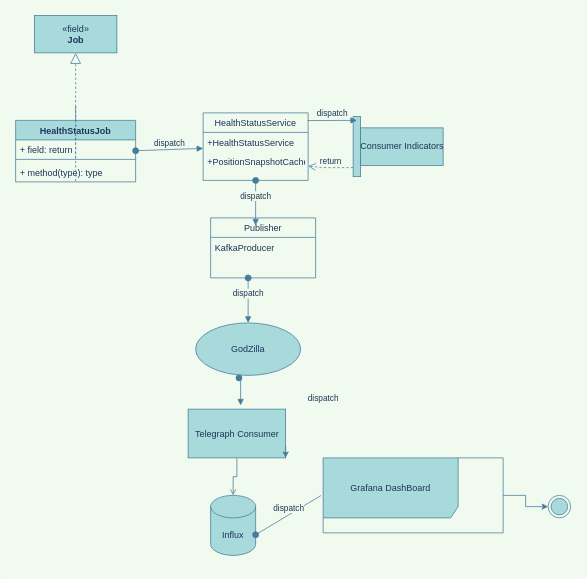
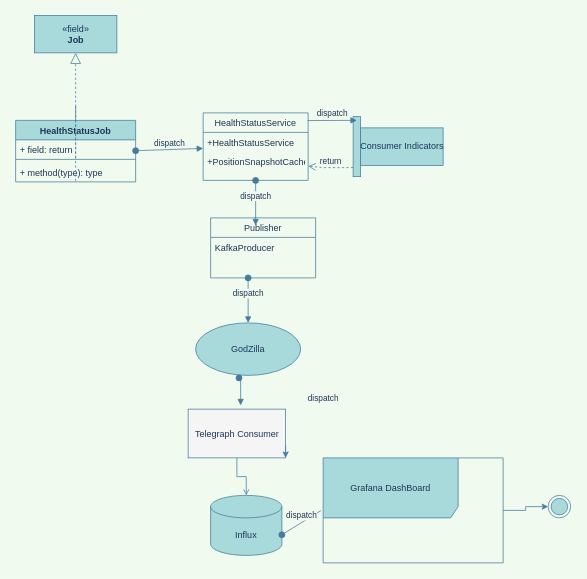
node "Telegraph Consumer": fillcolor #a8dadc -> #f5f5f5
node "Grafana DashBoard": size 180x75 -> 180x105
node "Influx": size 45x60 -> 71x60
